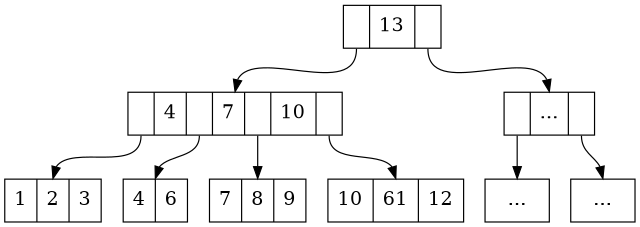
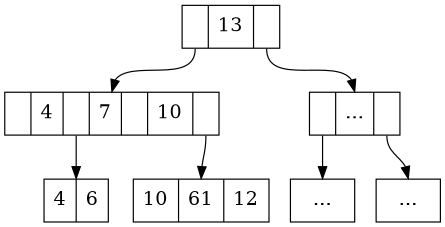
node "1": removed
node "7": removed
